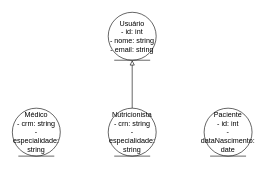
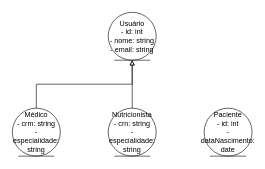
edge "Médico - crm: string - especialidade: string" -> "Usuário - id: int - nome: string - email: string": added
